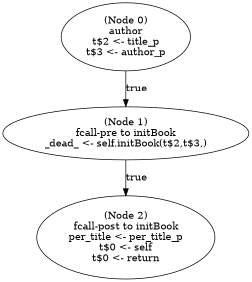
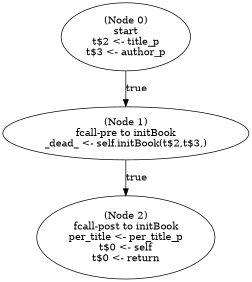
node "(Node 0) author t$2 <- title_p t$3 <- author_p": label "(Node 0) author t$2 <- title_p t$3 <- author_p" -> "(Node 0) start t$2 <- title_p t$3 <- author_p"
